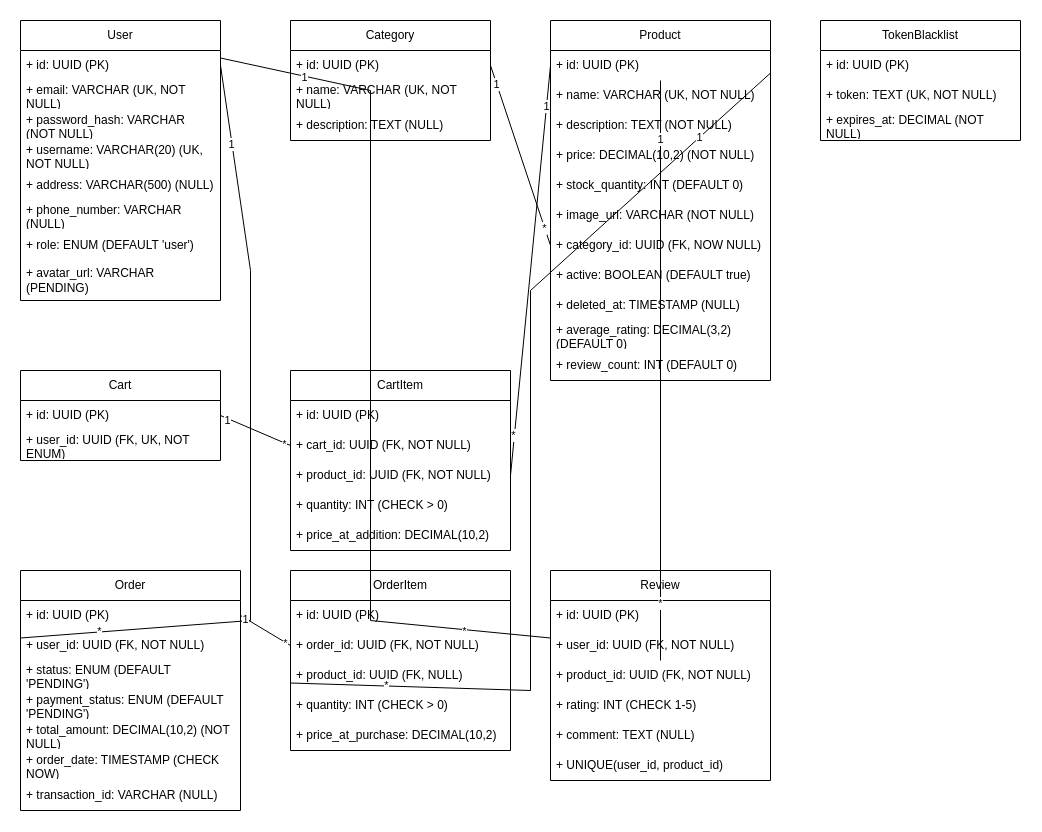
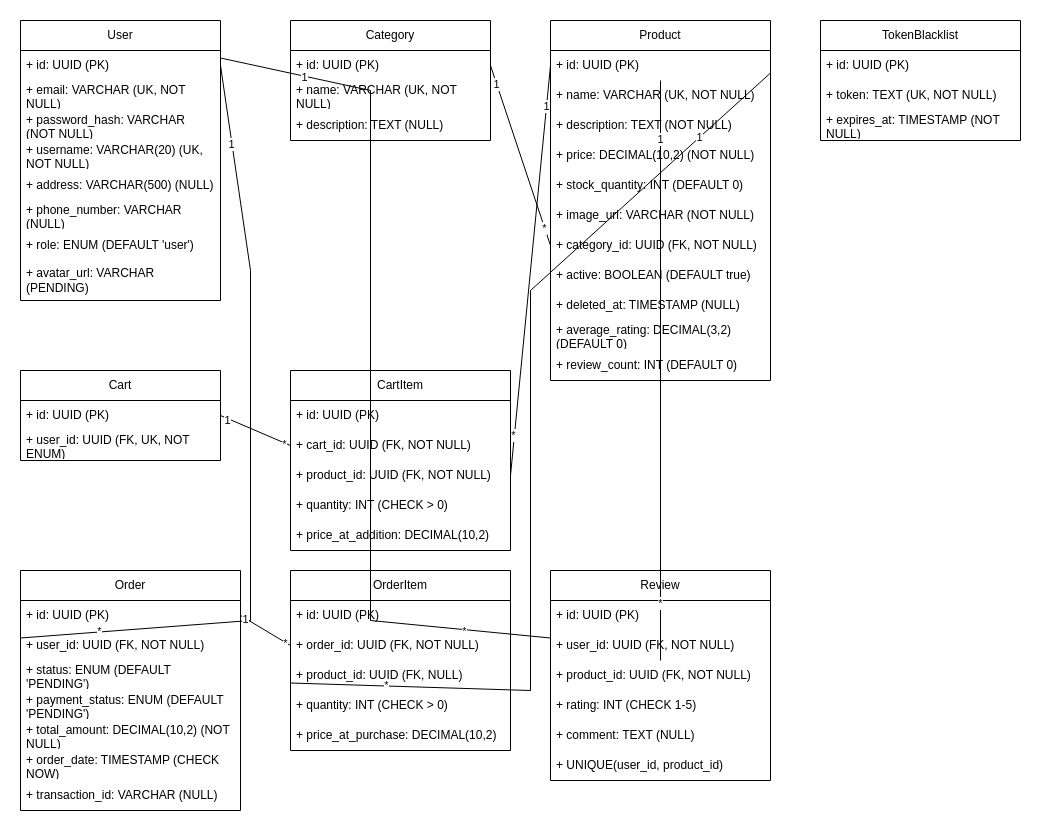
node "+ expires_at: DECIMAL (NOT NULL)": label "+ expires_at: DECIMAL (NOT NULL)" -> "+ expires_at: TIMESTAMP (NOT NULL)"
node "+ category_id: UUID (FK, NOW NULL)": label "+ category_id: UUID (FK, NOW NULL)" -> "+ category_id: UUID (FK, NOT NULL)"
